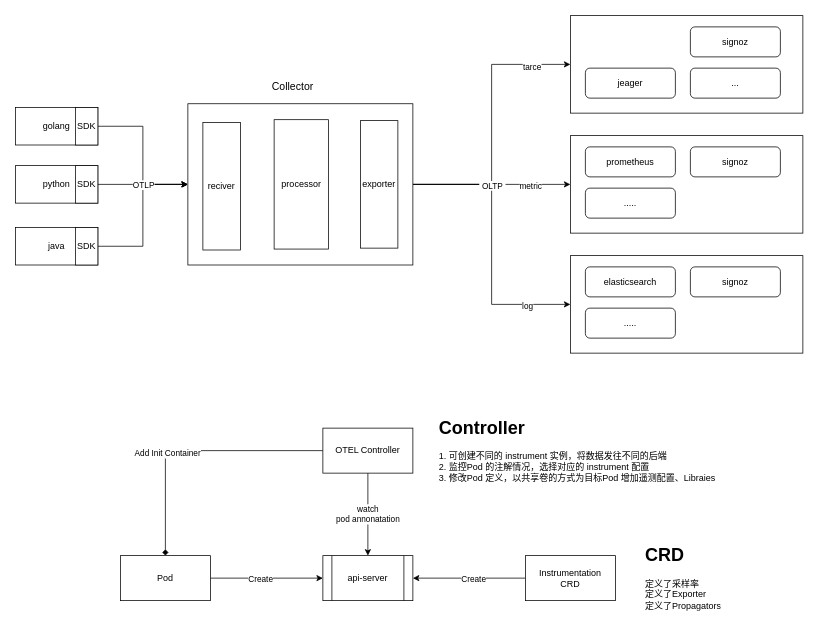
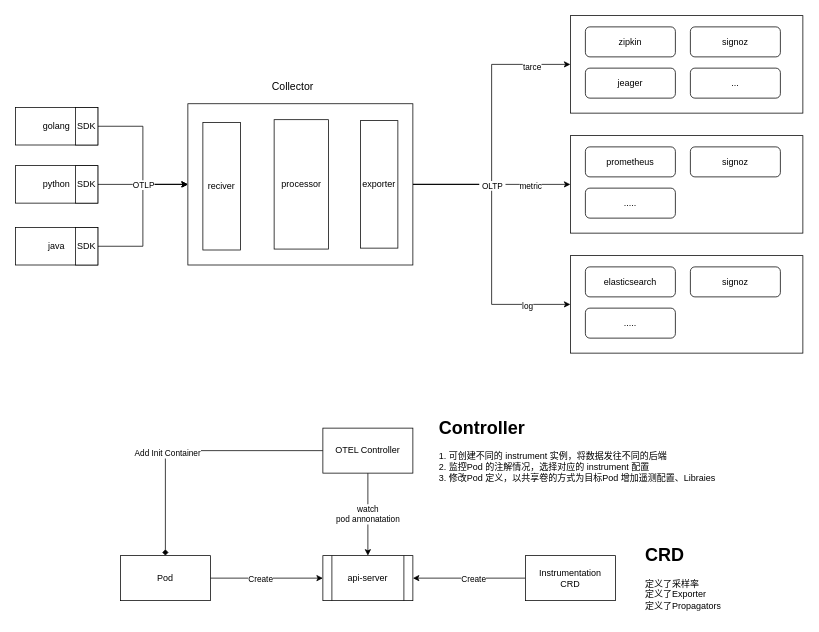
node "zipkin": added
